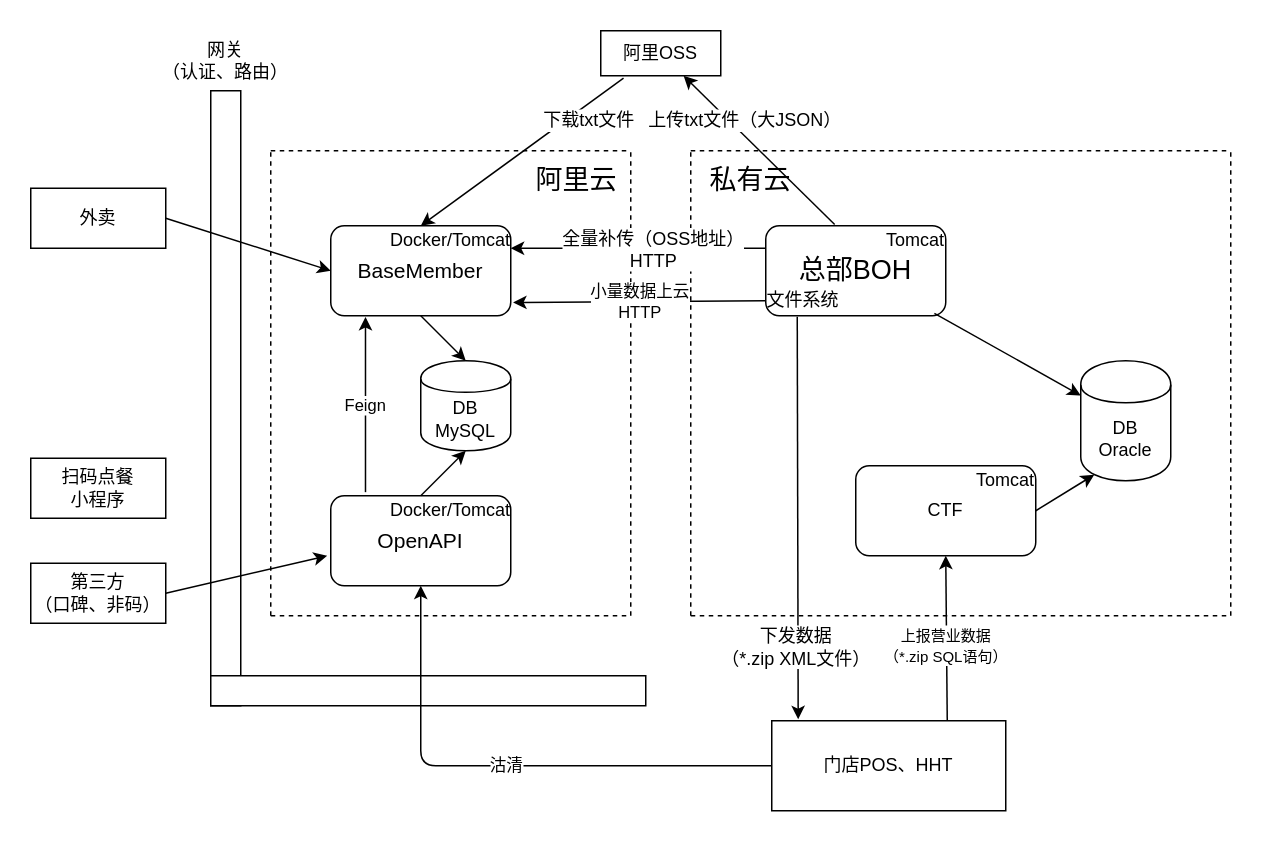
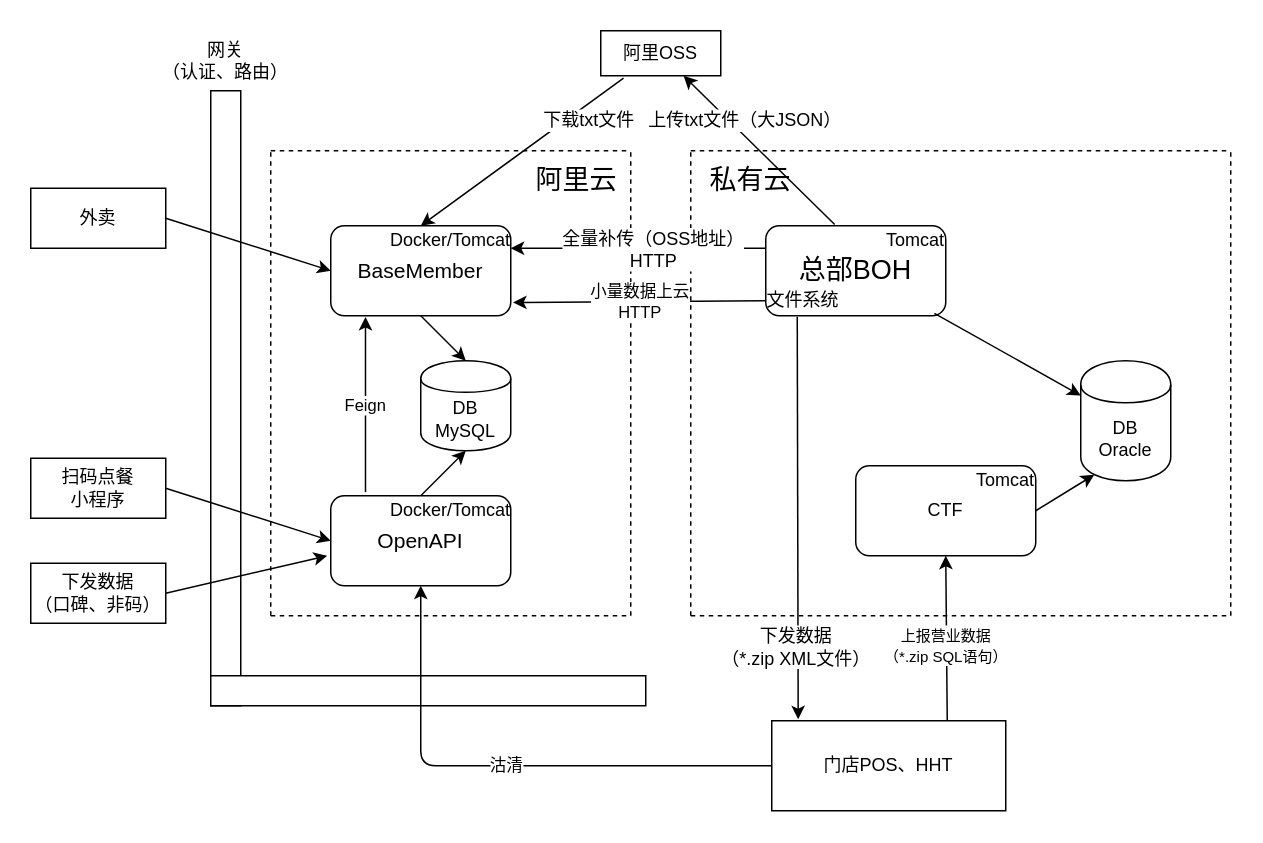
edge "扫码点餐 小程序" -> "OpenAPI": added
node "第三方 （口碑、非码）": label "第三方 （口碑、非码）" -> "下发数据 （口碑、非码）"
